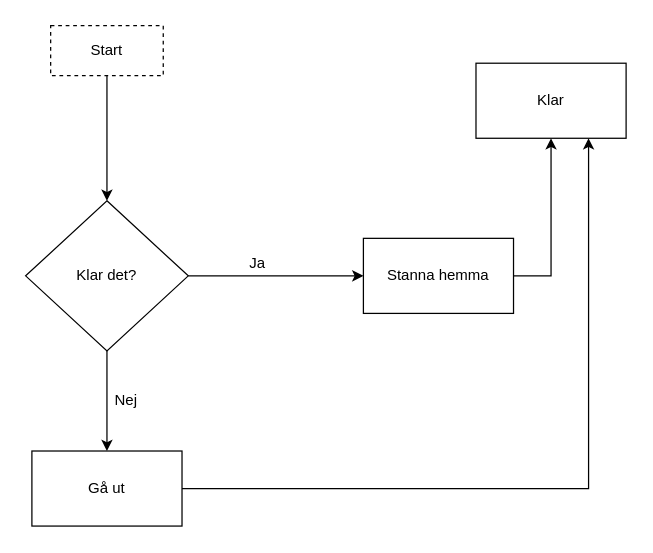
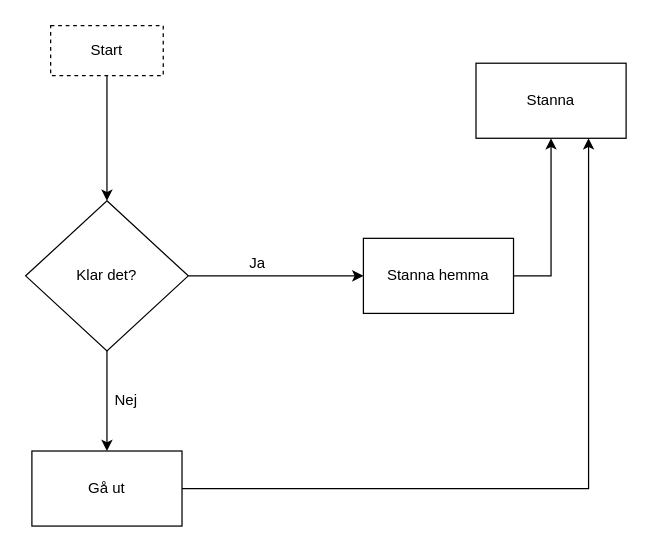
node "Klar": label "Klar" -> "Stanna"
